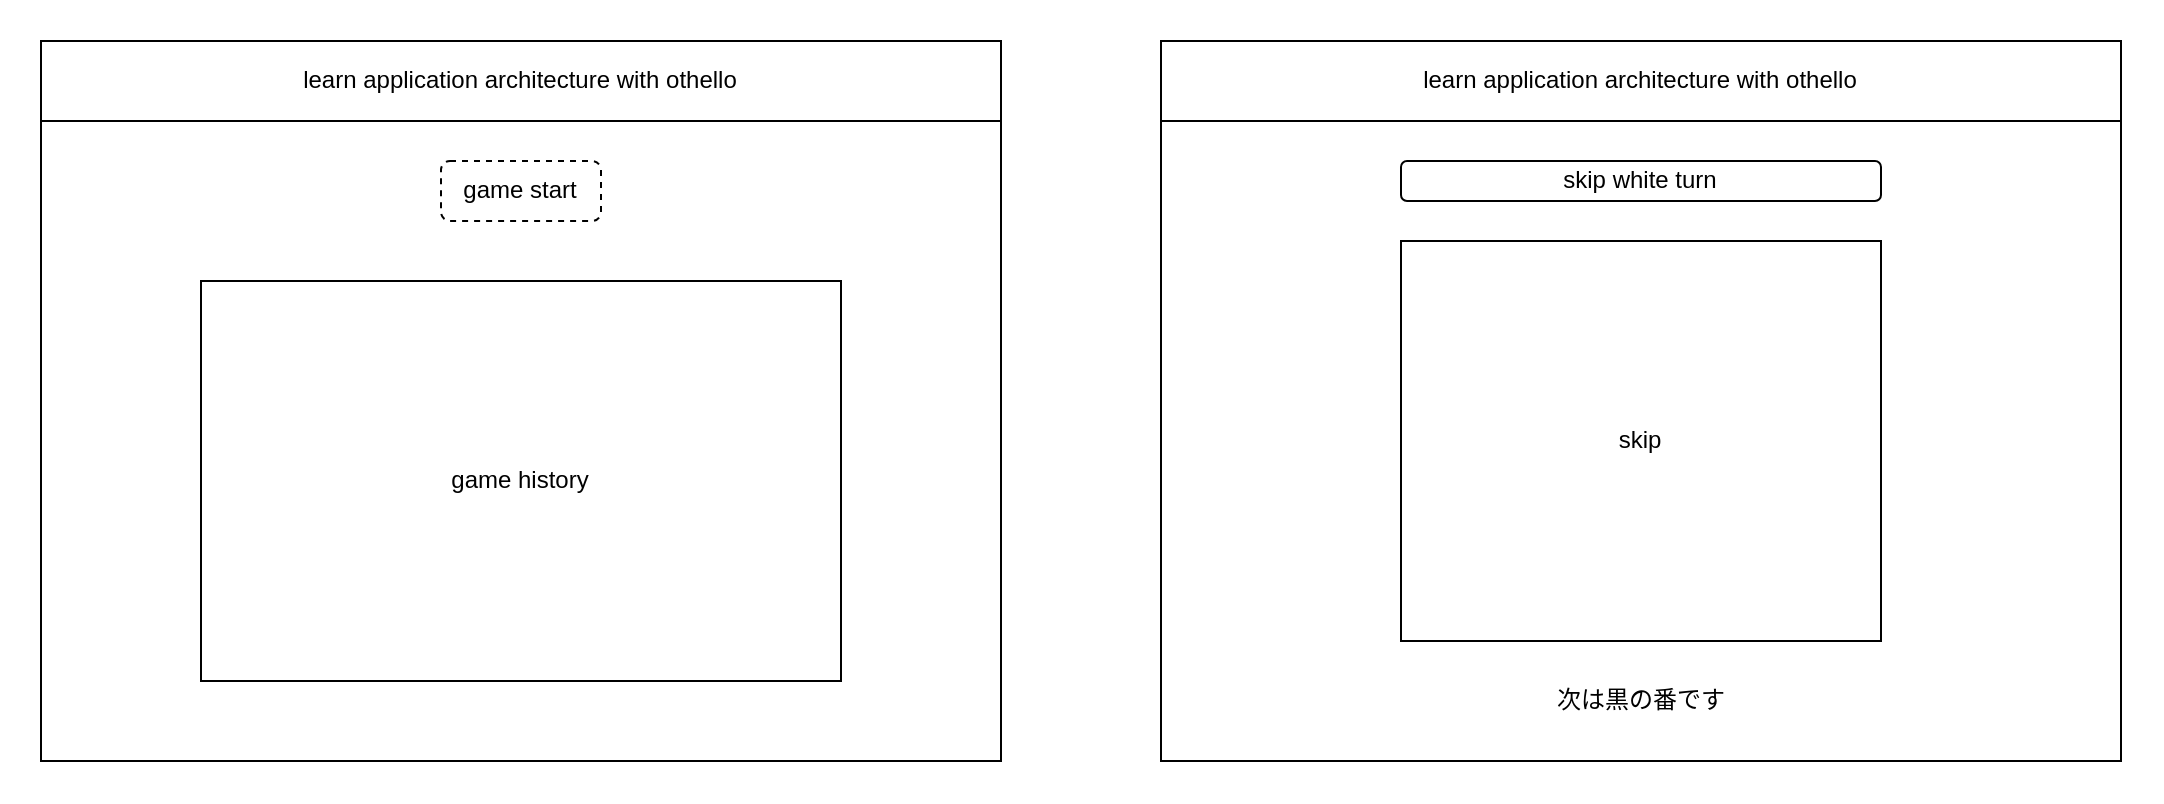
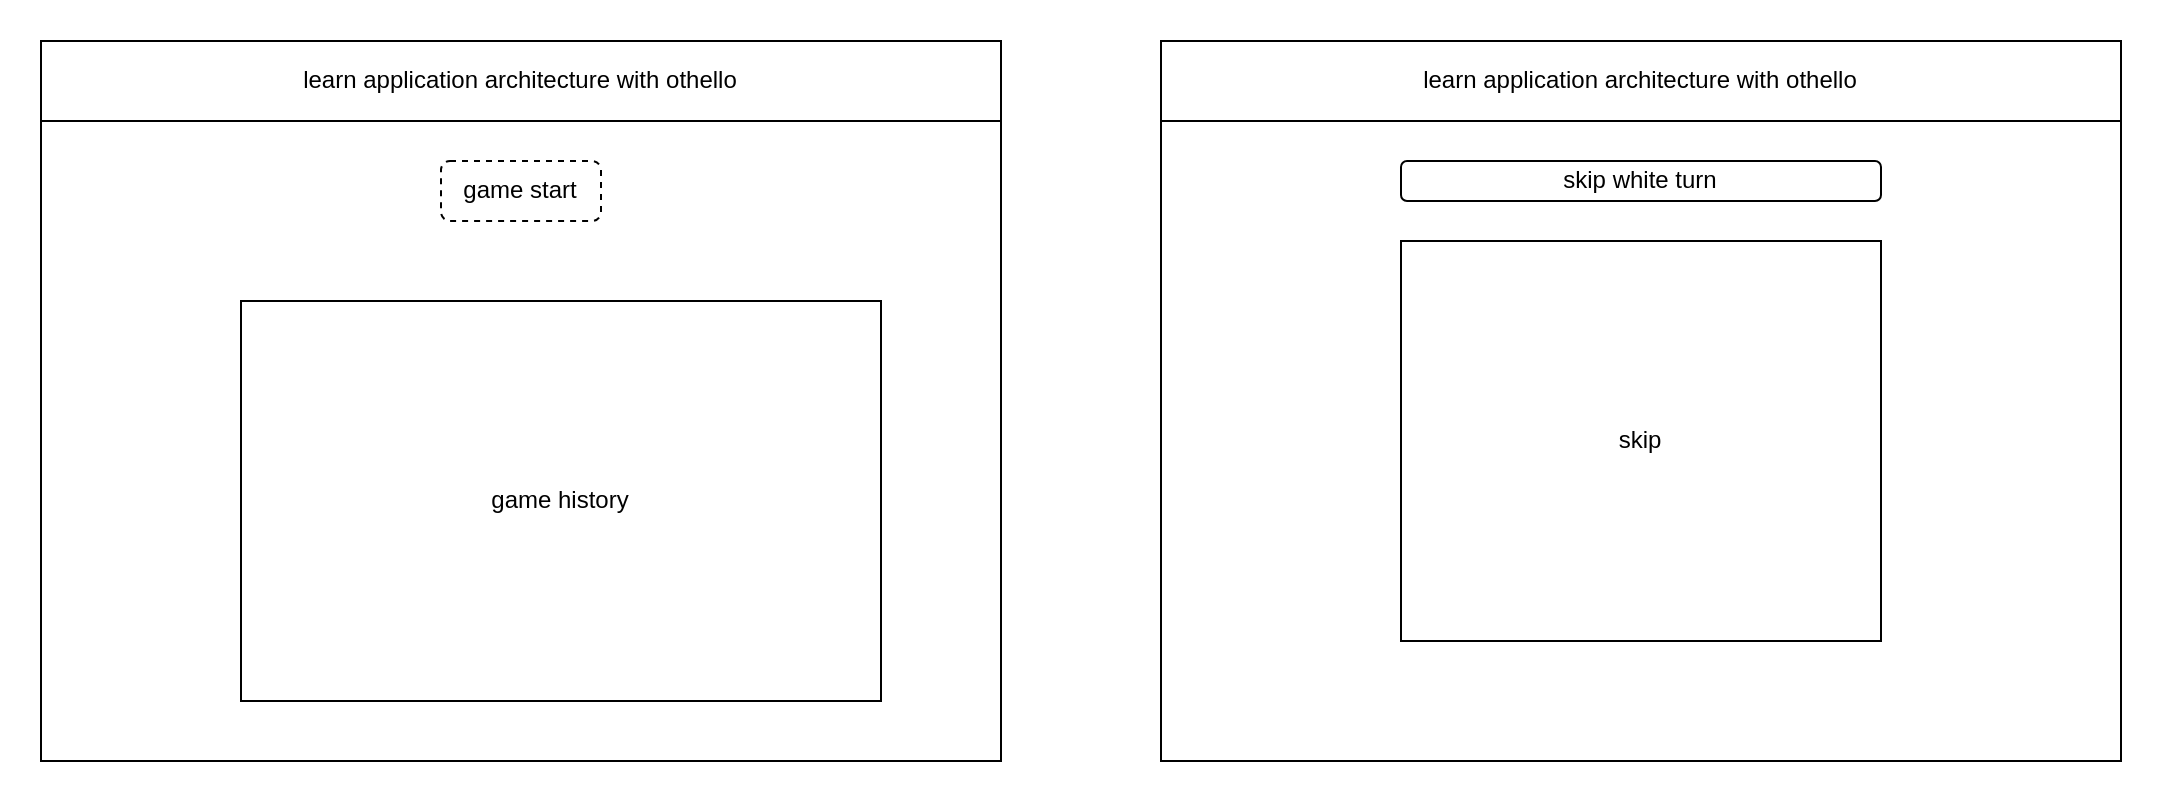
node "game history": moved (521, 481) -> (561, 501)
node "次は黒の番です": removed
